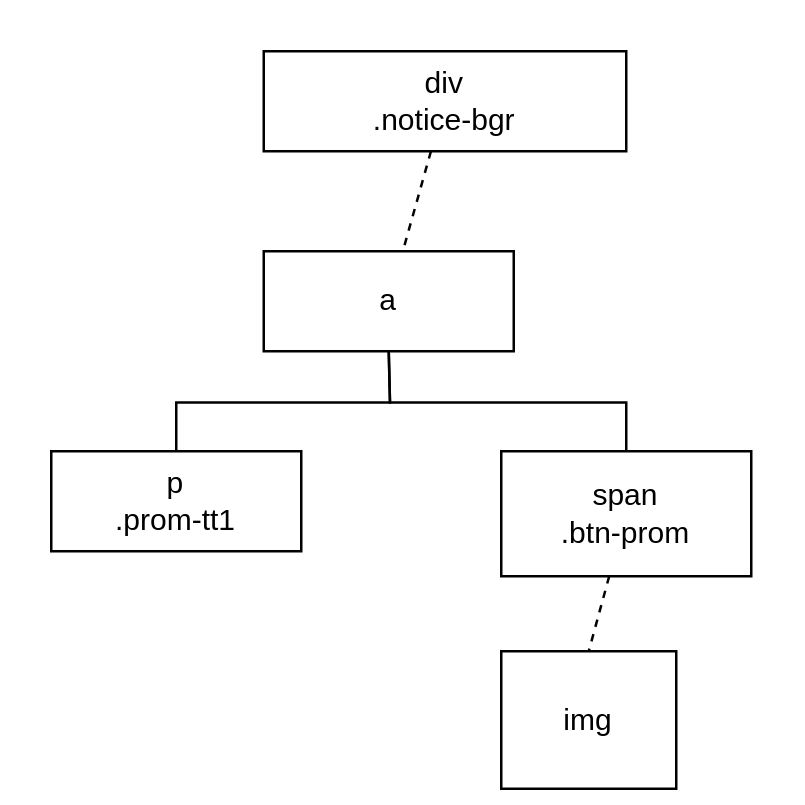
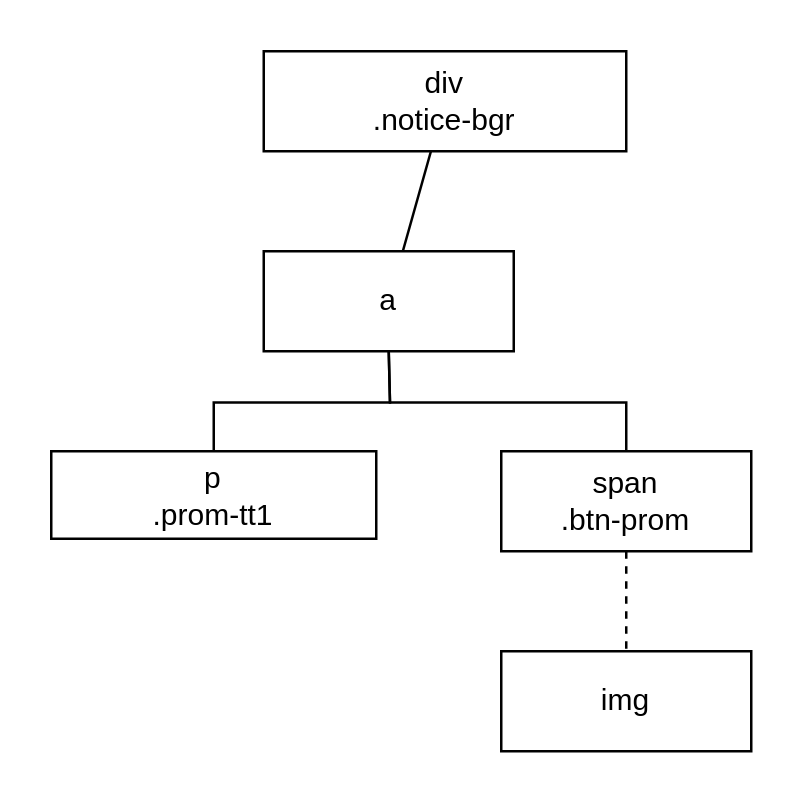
edge "div .notice-bgr" -- "a": style dashed -> solid
node "p .prom-tt1": size 250x100 -> 325x88
node "span .btn-prom": size 250x125 -> 250x100
node "img": size 175x138 -> 250x100
